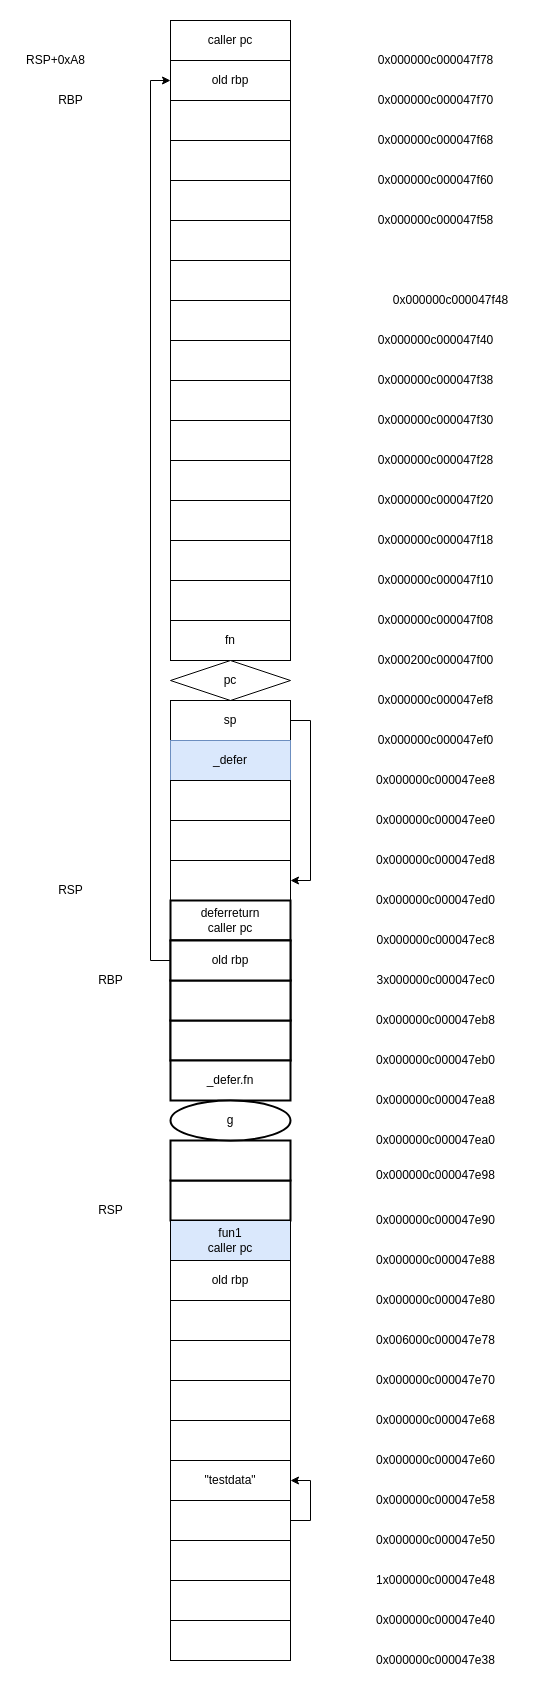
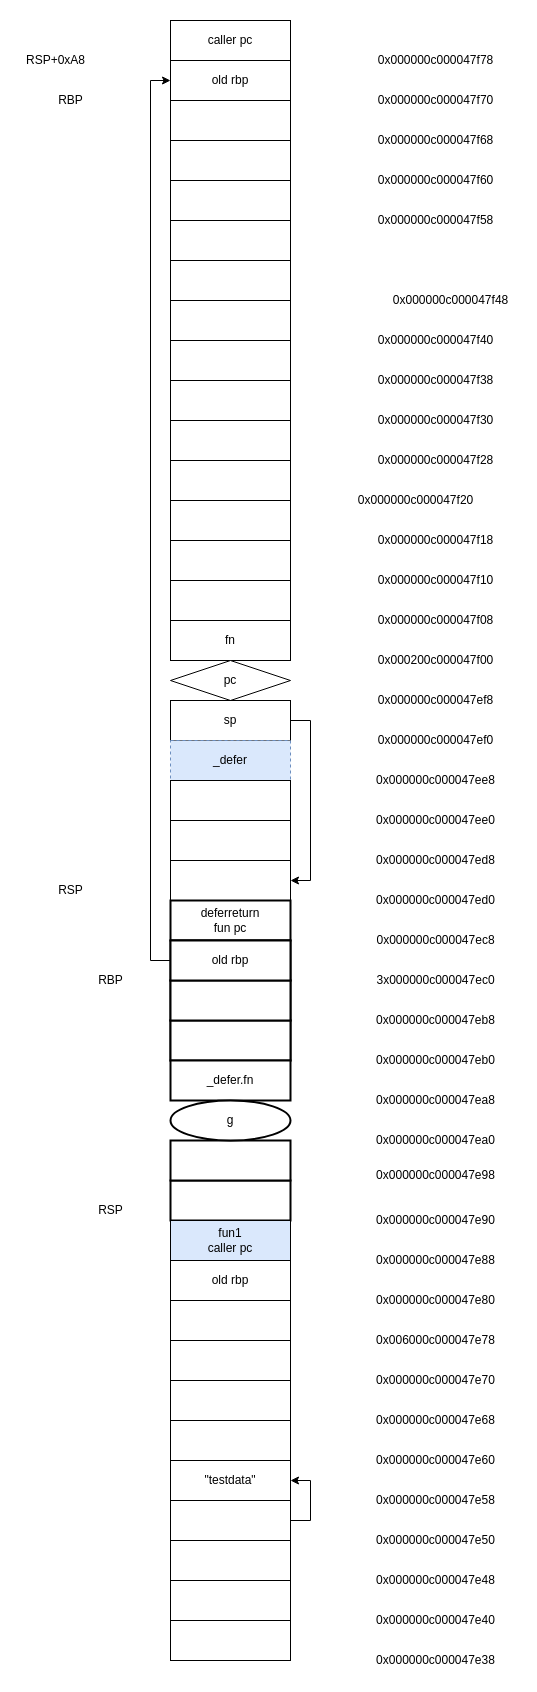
node "0x000000c000047f20": moved (436, 501) -> (416, 501)
node "_defer": style solid -> dashed
node "deferreturn caller pc": label "deferreturn caller pc" -> "deferreturn fun pc"
node "1x000000c000047e48": label "1x000000c000047e48" -> "0x000000c000047e48"
